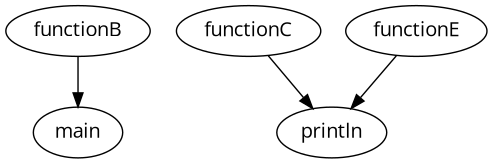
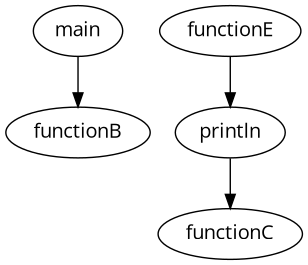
edge "functionB" -> "main": reversed
edge "functionC" -> "println": reversed
